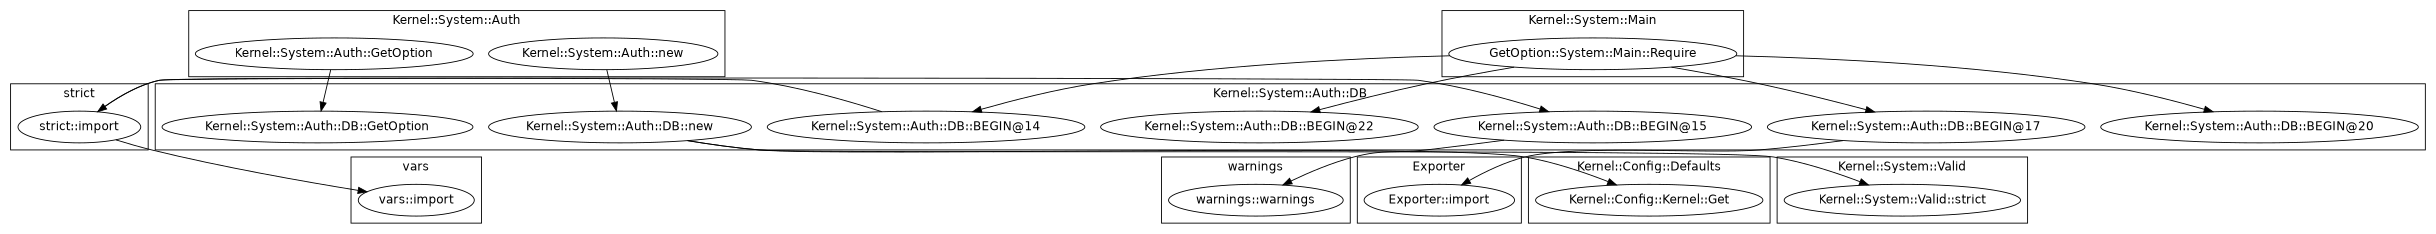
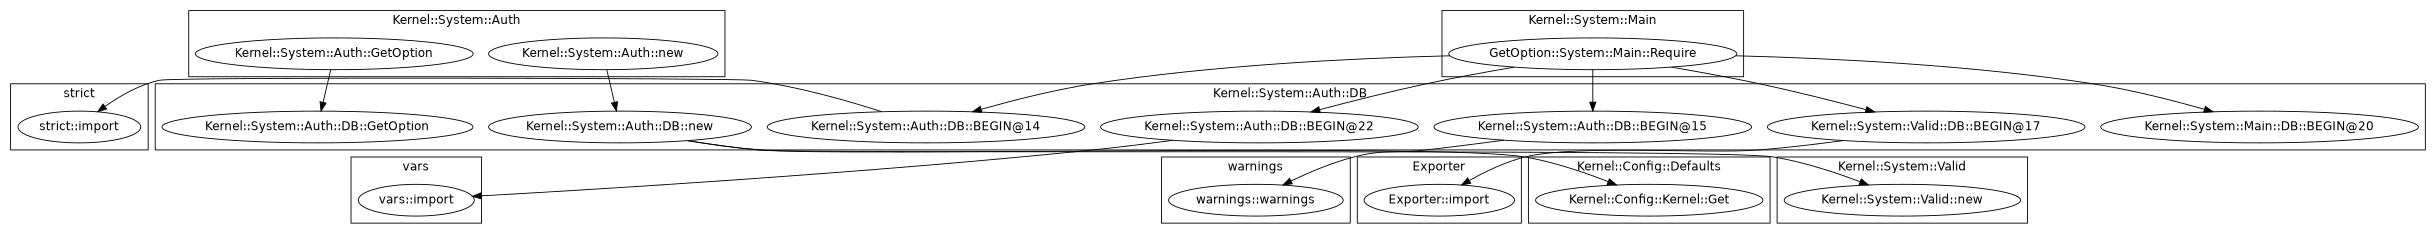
edge "strict::import" -> "Kernel::System::Auth::DB::BEGIN@15": now "GetOption::System::Main::Require" -> "Kernel::System::Auth::DB::BEGIN@15"
node "Kernel::System::Auth::DB::BEGIN@17": label "Kernel::System::Auth::DB::BEGIN@17" -> "Kernel::System::Valid::DB::BEGIN@17"
node "Kernel::System::Auth::DB::BEGIN@20": label "Kernel::System::Auth::DB::BEGIN@20" -> "Kernel::System::Main::DB::BEGIN@20"
edge "strict::import" -> "vars::import": now "Kernel::System::Auth::DB::BEGIN@22" -> "vars::import"
node "Kernel::System::Valid::strict": label "Kernel::System::Valid::strict" -> "Kernel::System::Valid::new"
